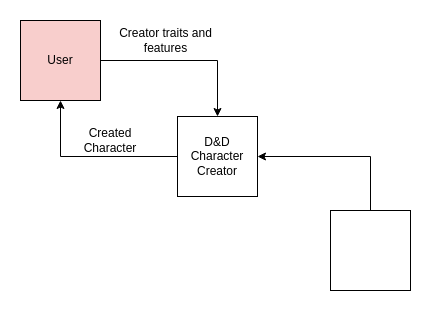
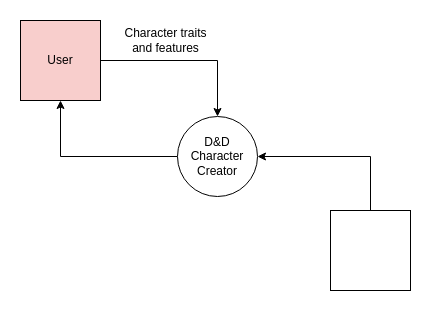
node "Creator traits and features": label "Creator traits and features" -> "Character traits and features"
node "Created Character": removed
node "D&D Character Creator": shape rectangle -> ellipse
